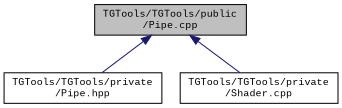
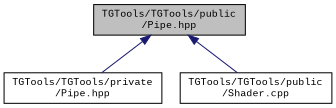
node "TGTools/TGTools/public /Pipe.cpp": label "TGTools/TGTools/public /Pipe.cpp" -> "TGTools/TGTools/public /Pipe.hpp"
node "TGTools/TGTools/private /Shader.cpp": label "TGTools/TGTools/private /Shader.cpp" -> "TGTools/TGTools/public /Shader.cpp"
